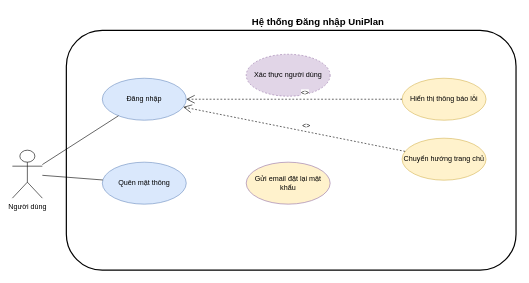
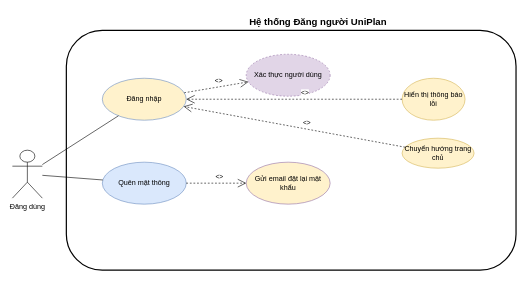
node "Hệ thống Đăng nhập UniPlan": label "Hệ thống Đăng nhập UniPlan" -> "Hệ thống Đăng người UniPlan"
edge "Đăng nhập" -> "Xác thực người dùng": added, label ">"
node "Đăng nhập": fillcolor #dae8fc -> #fff2cc
node "Hiển thị thông báo lỗi": size 84x42 -> 63x42
node "Chuyển hướng trang chủ": size 84x42 -> 72x30
edge "Quên mật thông" -> "Gửi email đặt lại mật khẩu": added, label ">"
node "Người dùng": label "Người dùng" -> "Đăng dùng"
